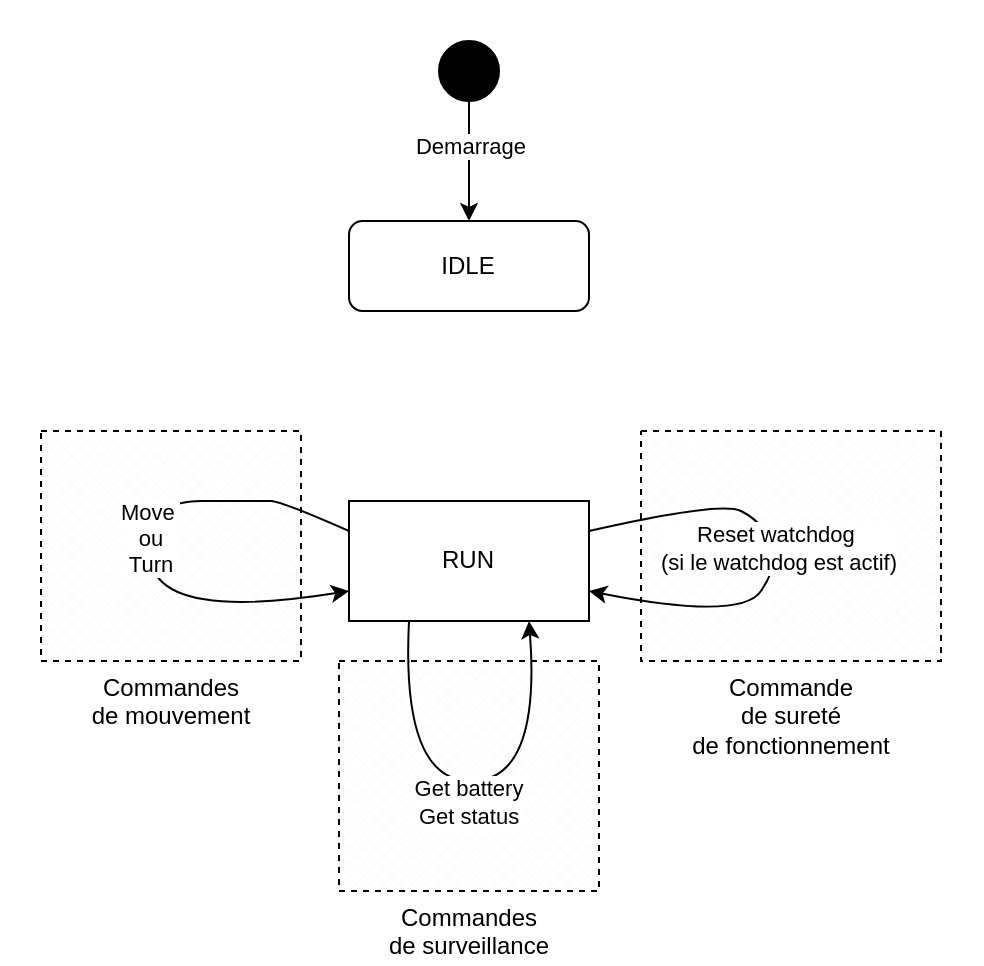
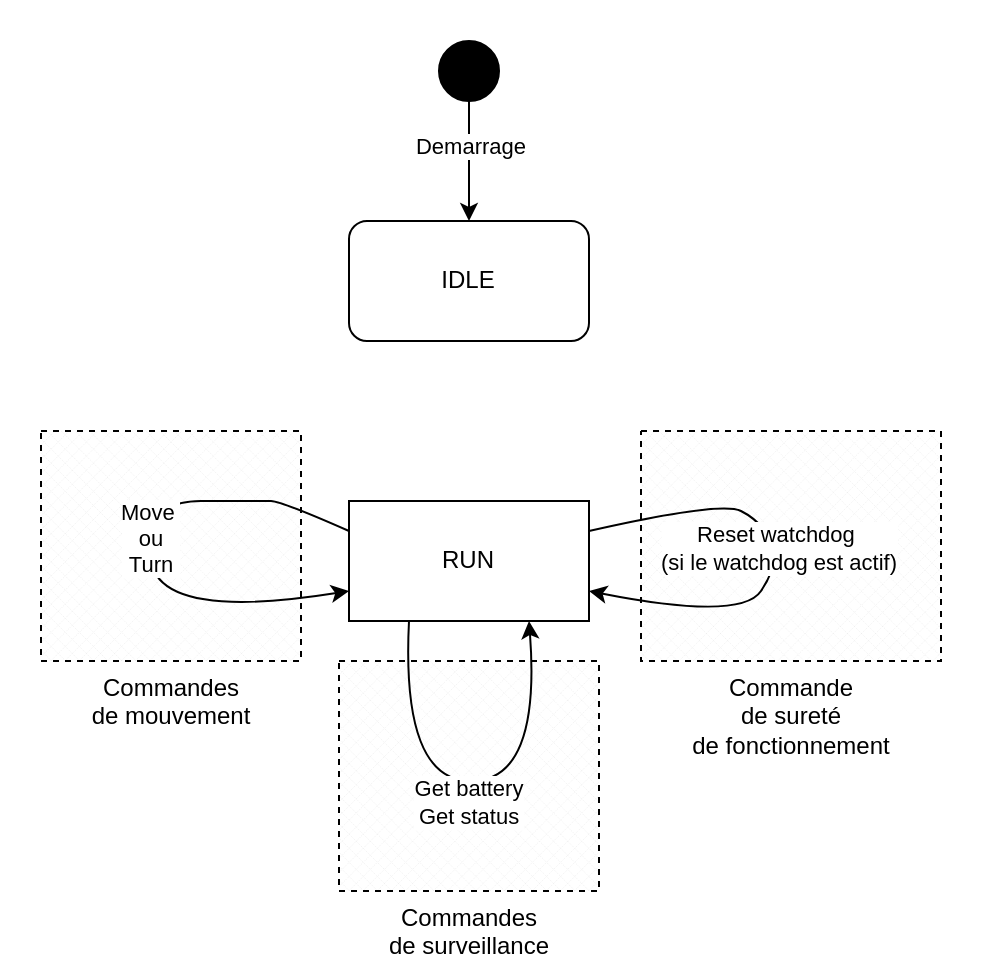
node "IDLE": size 240x90 -> 240x120
